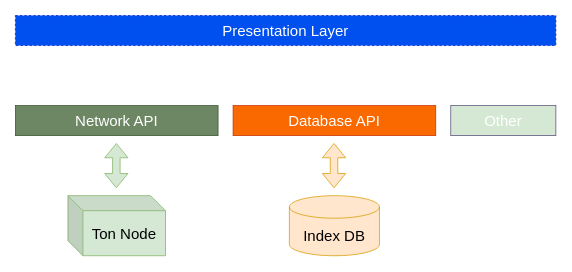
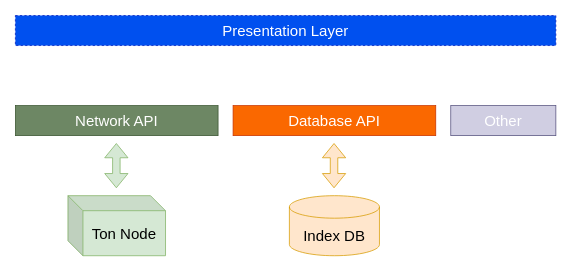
node "Other": fillcolor #d5e8d4 -> #d0cee2
